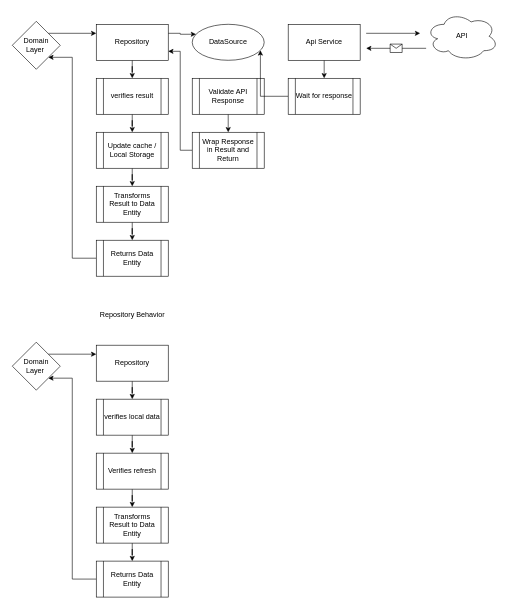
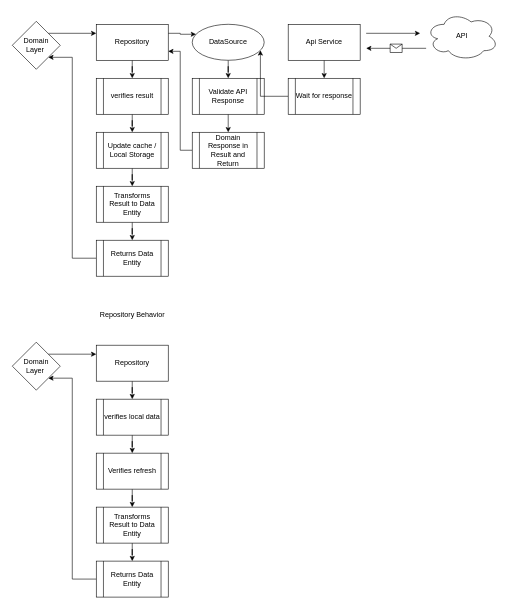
edge "DataSource" -> "Validate API Response": added
node "Wrap Response in Result and Return": label "Wrap Response in Result and Return" -> "Domain Response in Result and Return"
